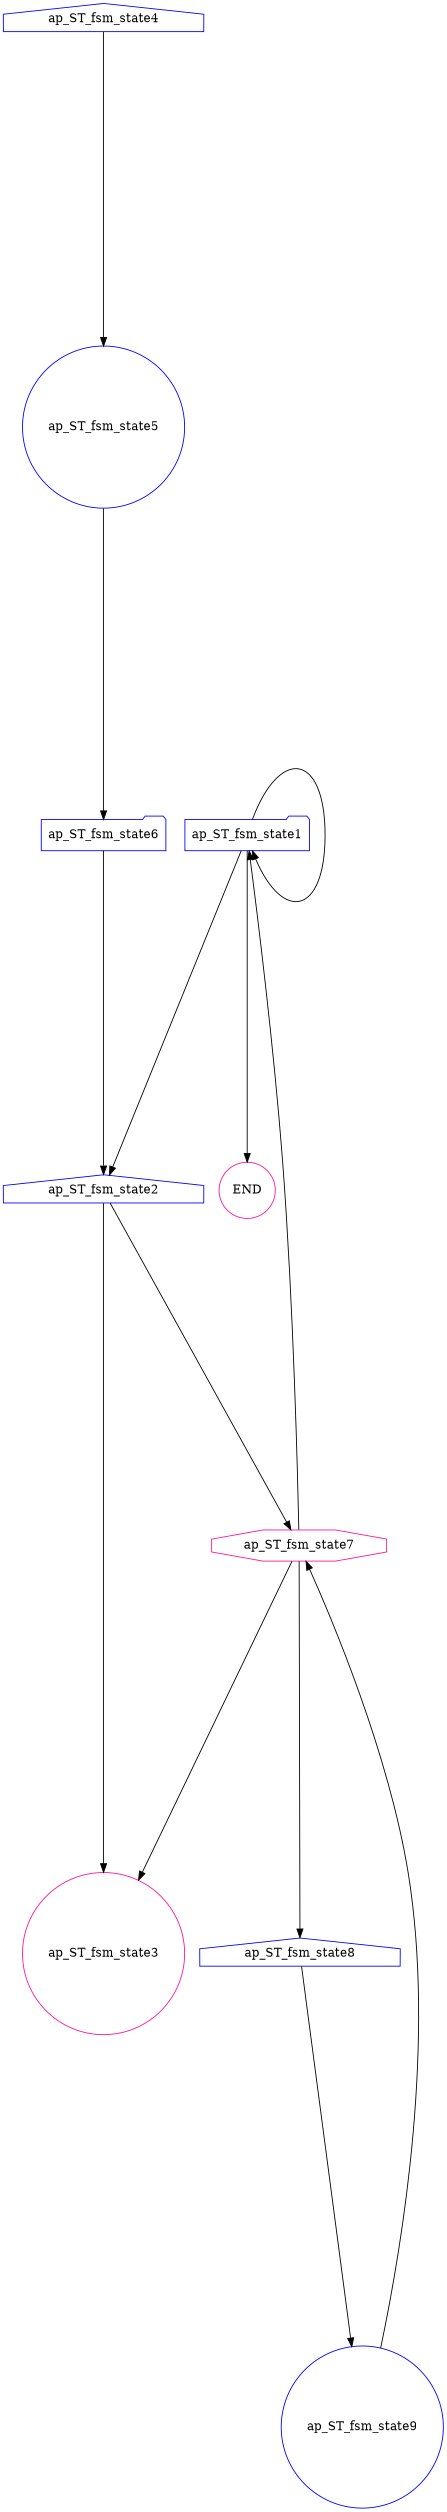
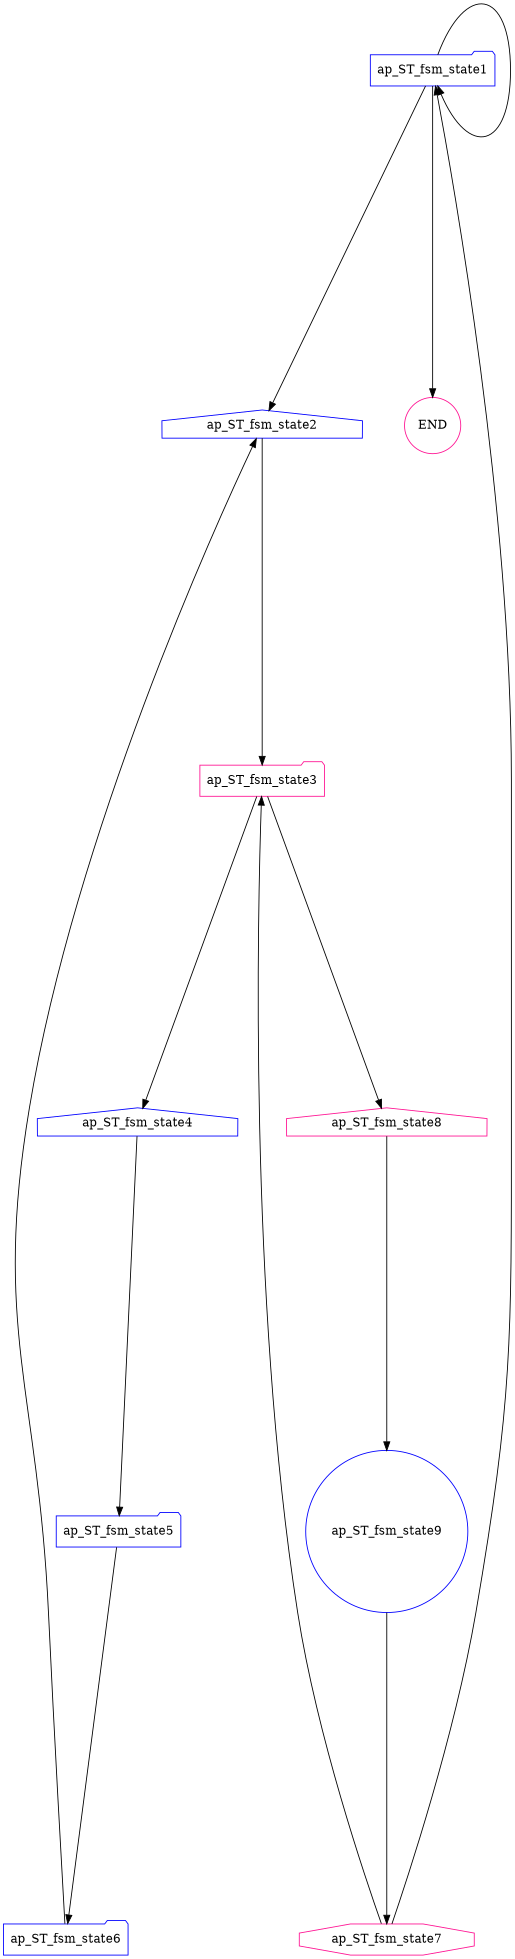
node "ap_ST_fsm_state5": shape circle -> folder
edge "ap_ST_fsm_state3" -> "ap_ST_fsm_state4": added
edge "ap_ST_fsm_state2" -> "ap_ST_fsm_state7": removed
edge "ap_ST_fsm_state7" -> "ap_ST_fsm_state8": now "ap_ST_fsm_state3" -> "ap_ST_fsm_state8"
node "ap_ST_fsm_state3": shape circle -> folder
node "ap_ST_fsm_state8": color blue -> deeppink
